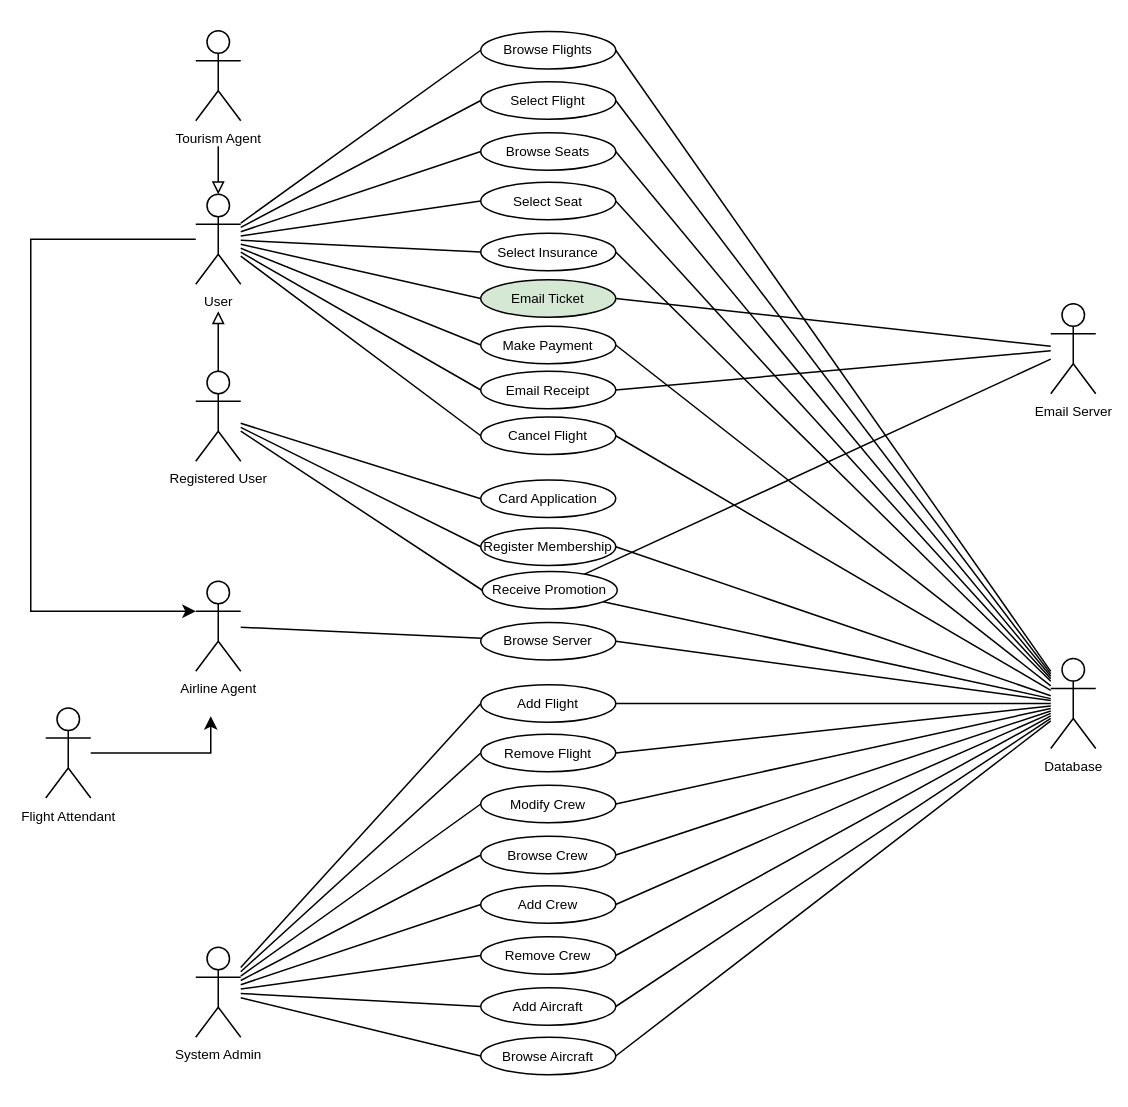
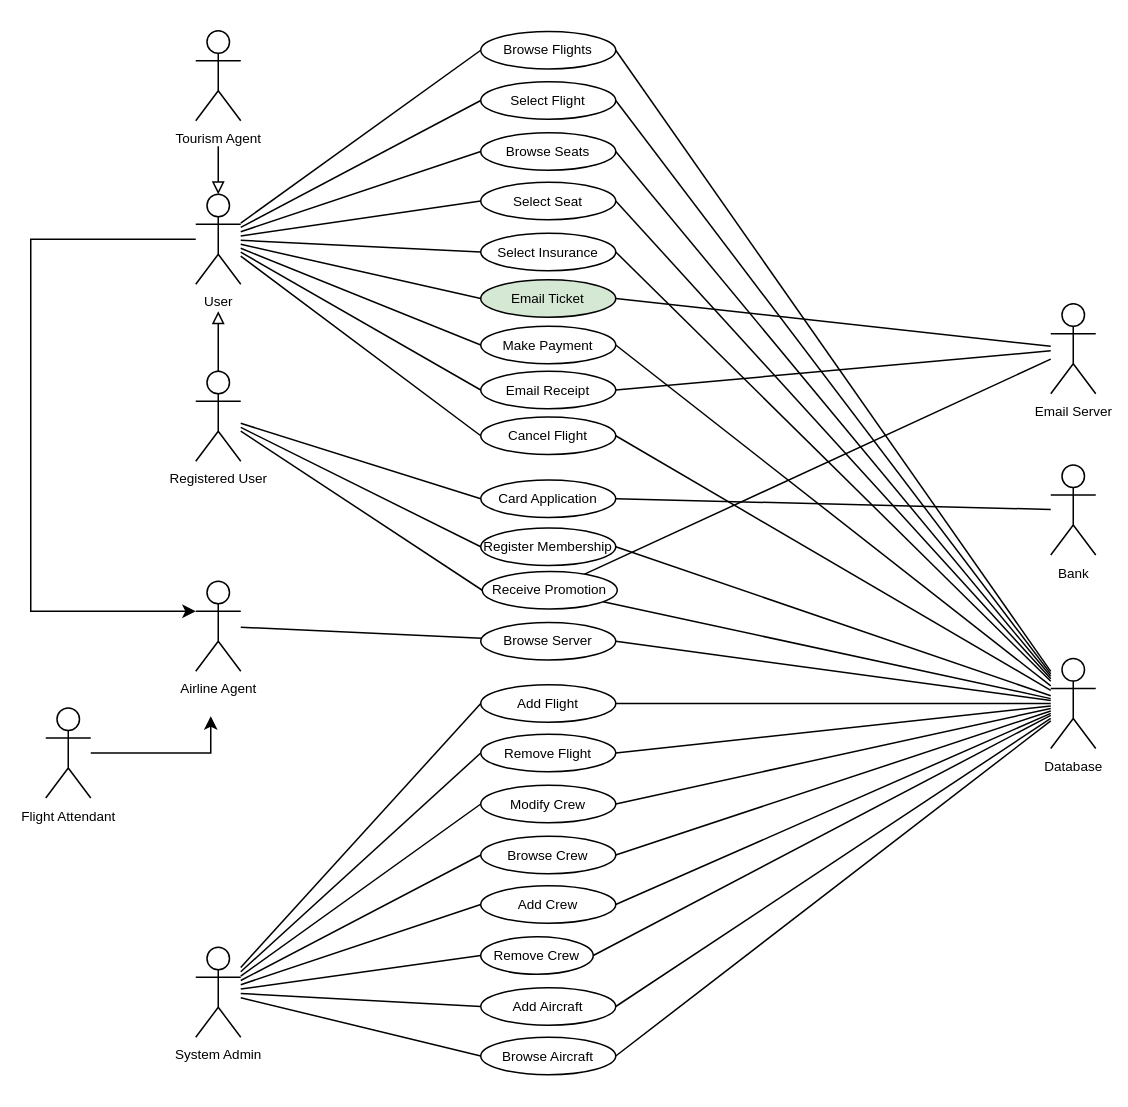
edge "Card Application" -- "Bank": added
node "Bank": added
node "Remove Crew": size 135x38 -> 113x38
